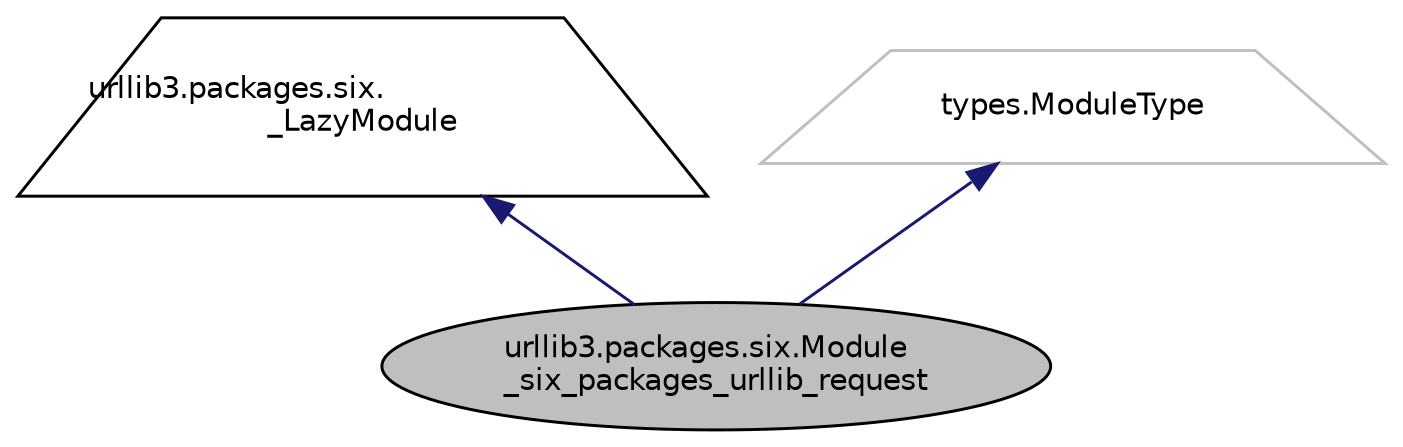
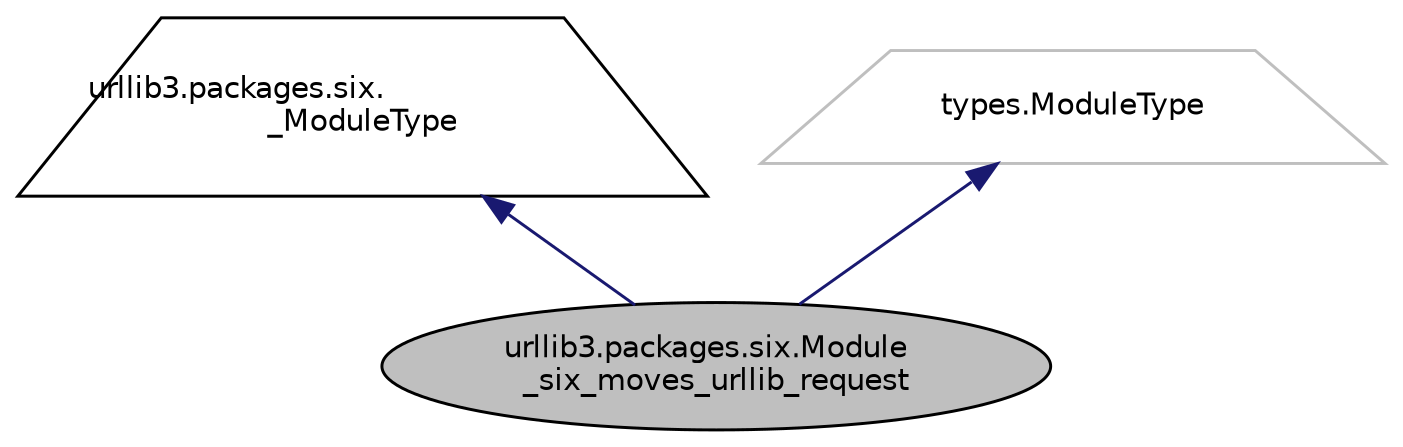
node "urllib3.packages.six. _LazyModule": label "urllib3.packages.six. _LazyModule" -> "urllib3.packages.six. _ModuleType"
node "urllib3.packages.six.Module _six_packages_urllib_request": label "urllib3.packages.six.Module _six_packages_urllib_request" -> "urllib3.packages.six.Module _six_moves_urllib_request"
